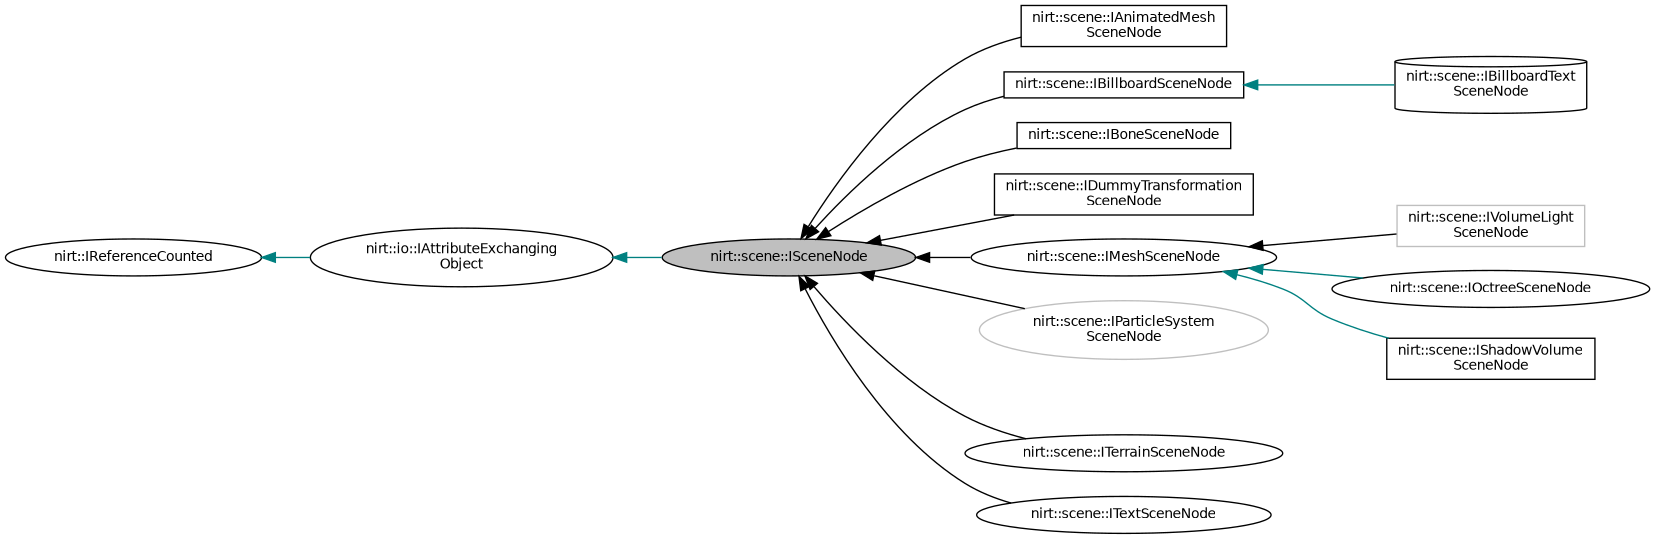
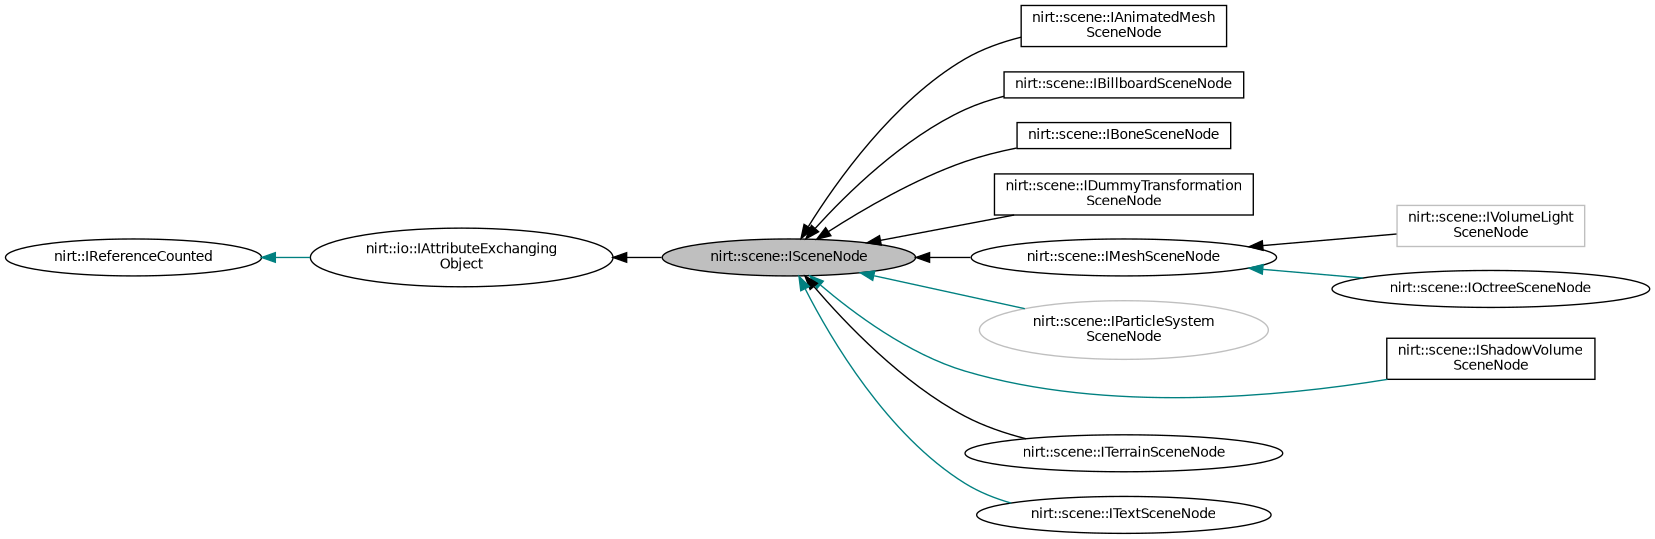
node "nirt::scene::IBillboardText SceneNode": removed
edge "nirt::scene::ISceneNode" -> "nirt::io::IAttributeExchanging Object": color teal -> black
edge "nirt::scene::IParticleSystem SceneNode" -> "nirt::scene::ISceneNode": color black -> teal
edge "nirt::scene::IShadowVolume SceneNode" -> "nirt::scene::IMeshSceneNode": now "nirt::scene::IShadowVolume SceneNode" -> "nirt::scene::ISceneNode"
edge "nirt::scene::ITextSceneNode" -> "nirt::scene::ISceneNode": color black -> teal
